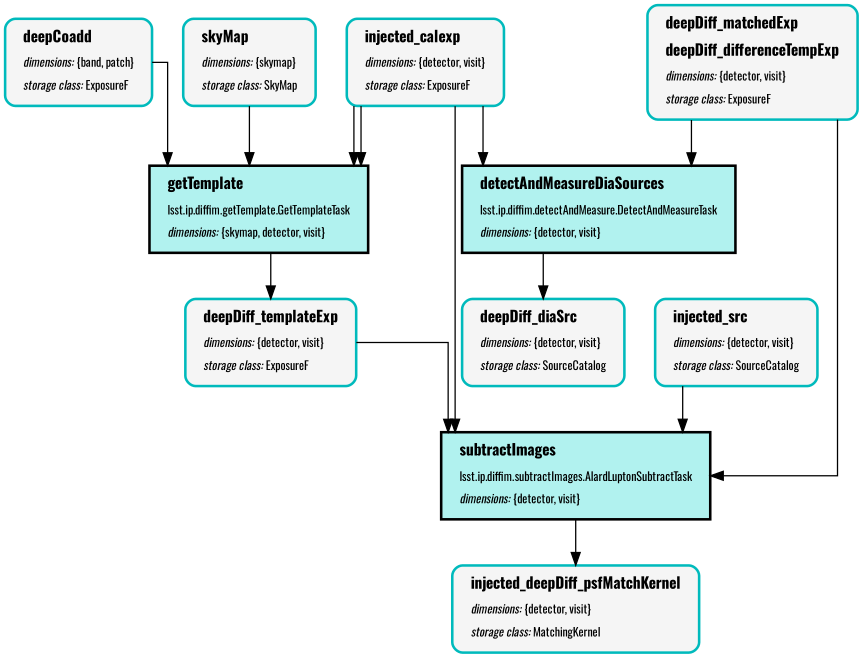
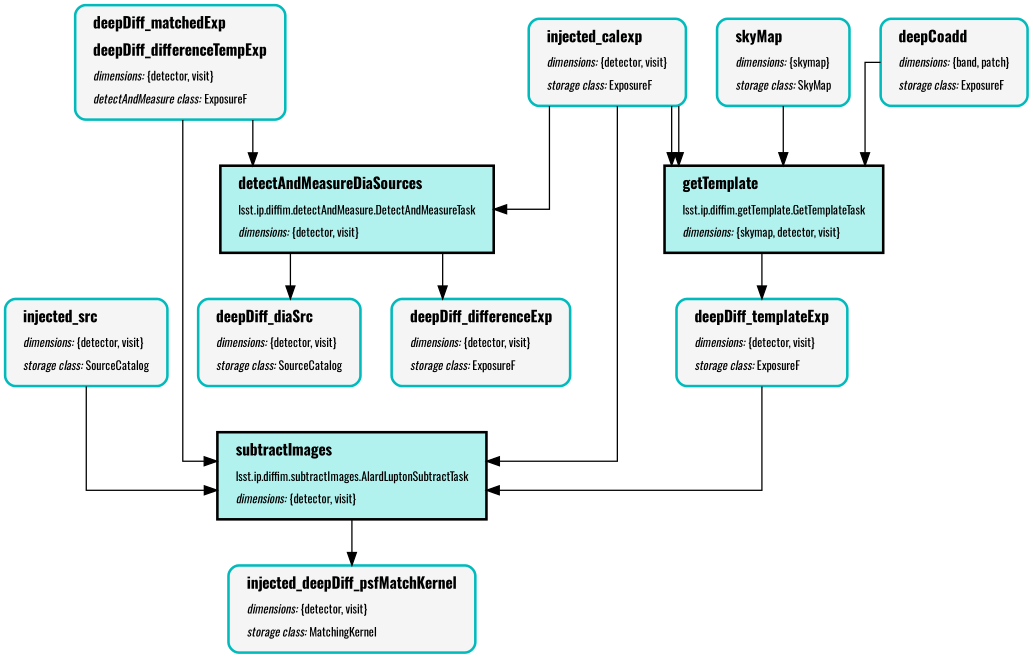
node "deepDiff_matchedExp": text "storage class:" -> "detectAndMeasure class:"
node "deepDiff_differenceExp": added
